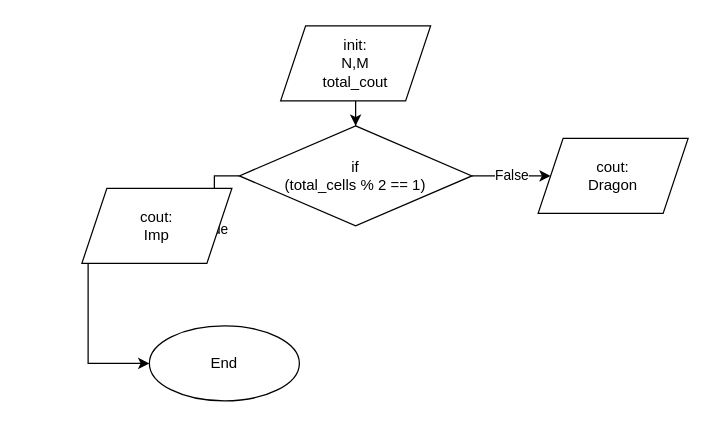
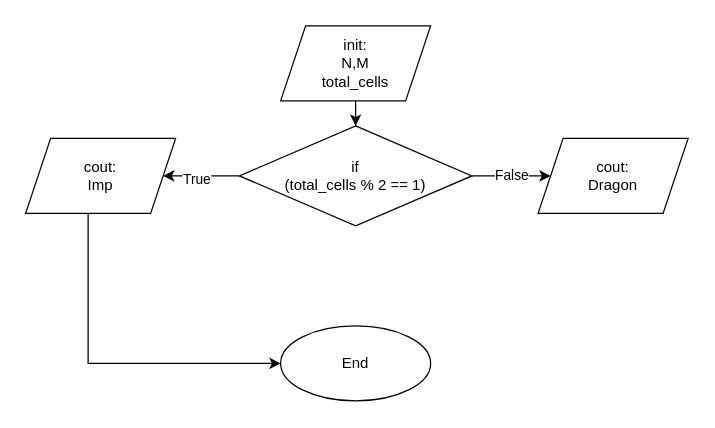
node "init: N,M total_cout": label "init: N,M total_cout" -> "init: N,M total_cells"
node "cout: Imp": moved (157, 226) -> (101, 176)
node "End": moved (224, 363) -> (356, 363)
